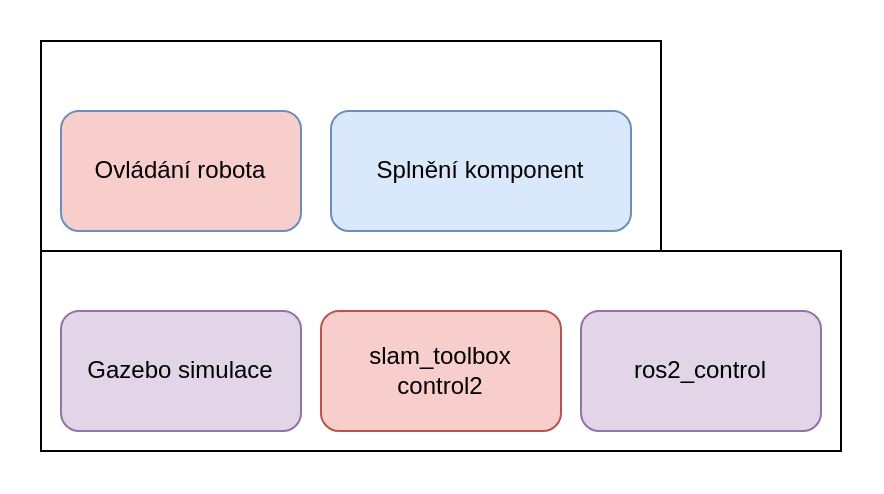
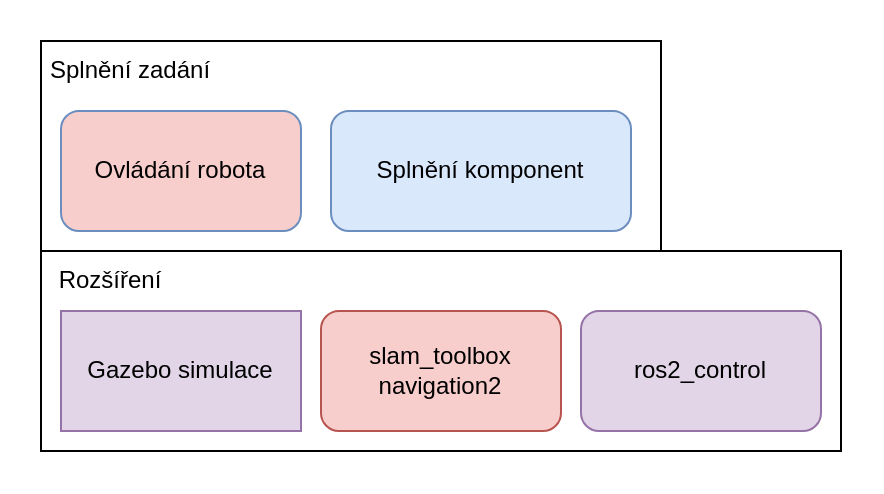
node "Splnění zadání": added
node "Rozšíření": added
node "Gazebo simulace": shape rounded rectangle -> rectangle
node "slam_toolbox control2": label "slam_toolbox control2" -> "slam_toolbox navigation2"
